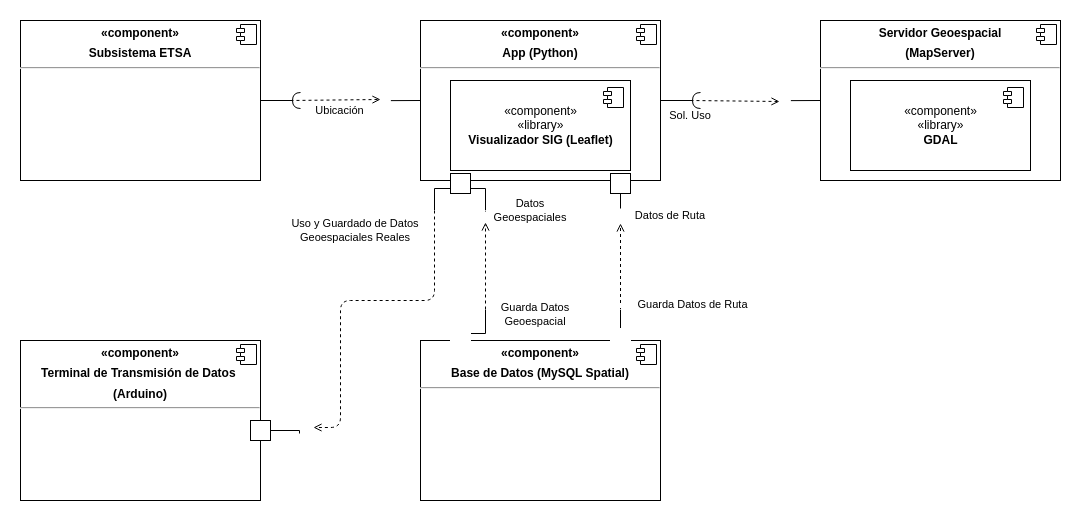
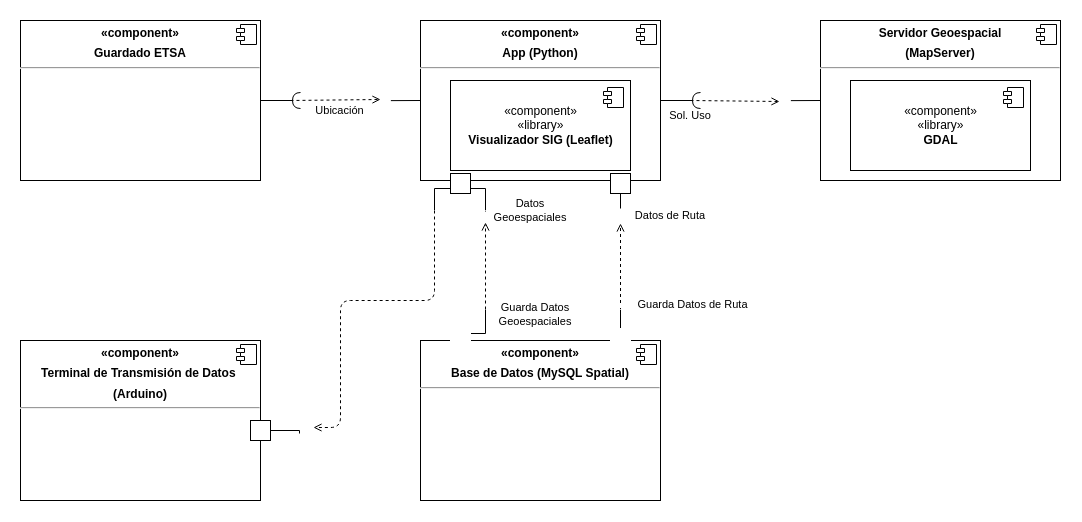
node "«component» Subsistema ETSA": label "«component» Subsistema ETSA" -> "«component» Guardado ETSA"
node "Uso y Guardado de Datos Geoespaciales Reales": removed
node "Guarda Datos Geoespacial": label "Guarda Datos Geoespacial" -> "Guarda Datos Geoespaciales"
